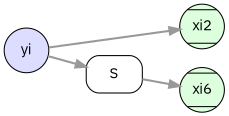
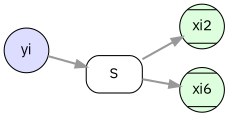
edge "yi" -> "xi2": now "S" -> "xi2"
